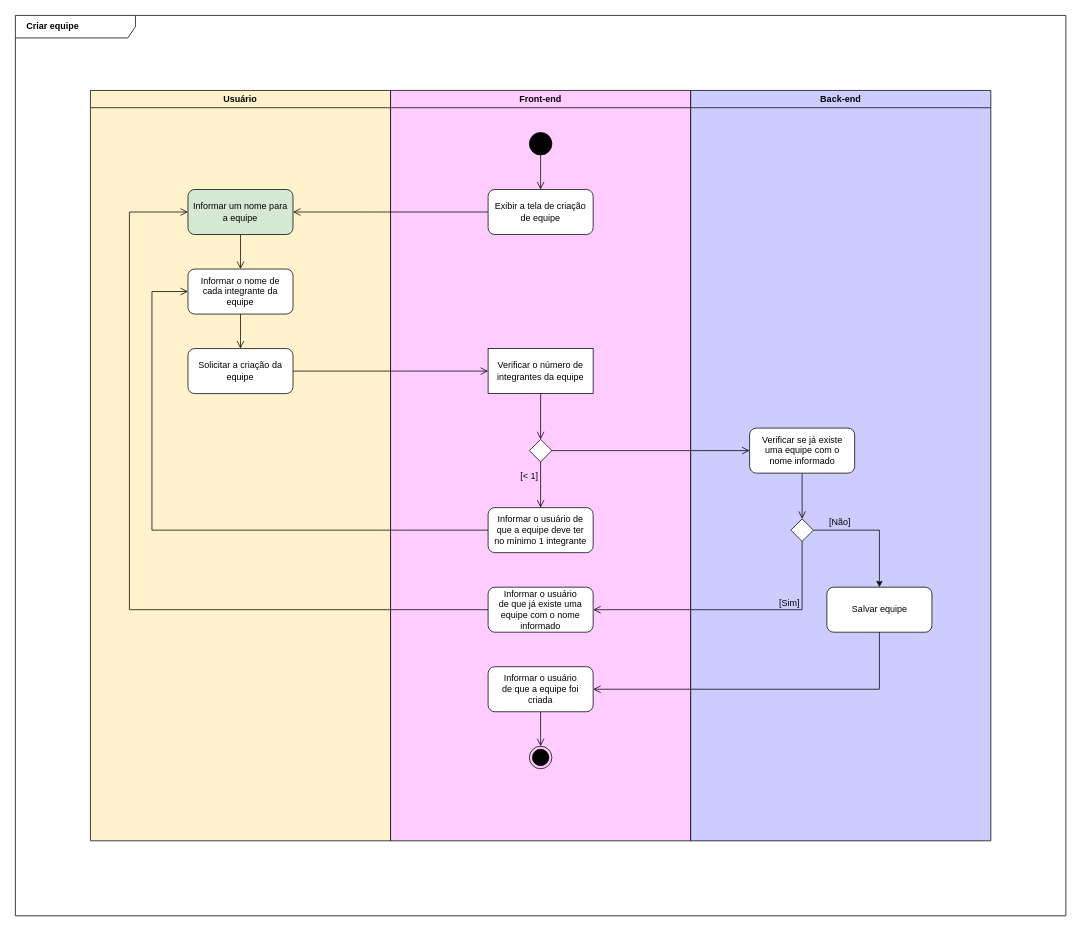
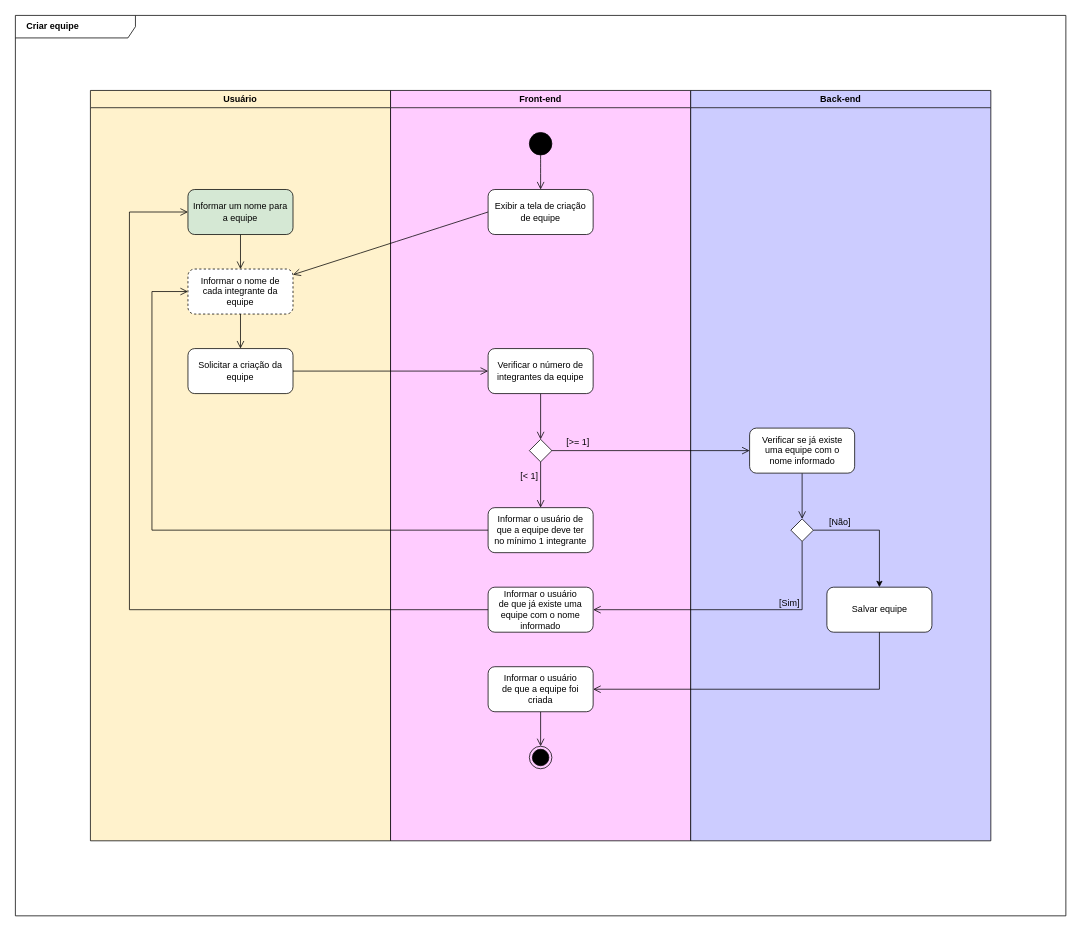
edge "Exibir a tela de criação de equipe" -> "Informar um nome para a equipe": now "Exibir a tela de criação de equipe" -> "Informar o nome de cada integrante da equipe"
node "Informar o nome de cada integrante da equipe": style solid -> dashed
node "Verificar o número de integrantes da equipe": shape rectangle -> rounded rectangle
node "[>= 1]": added
